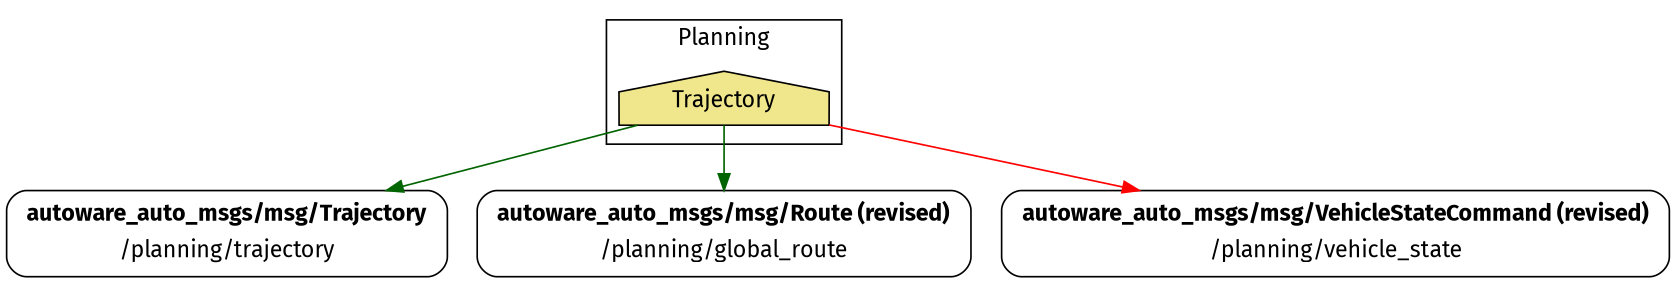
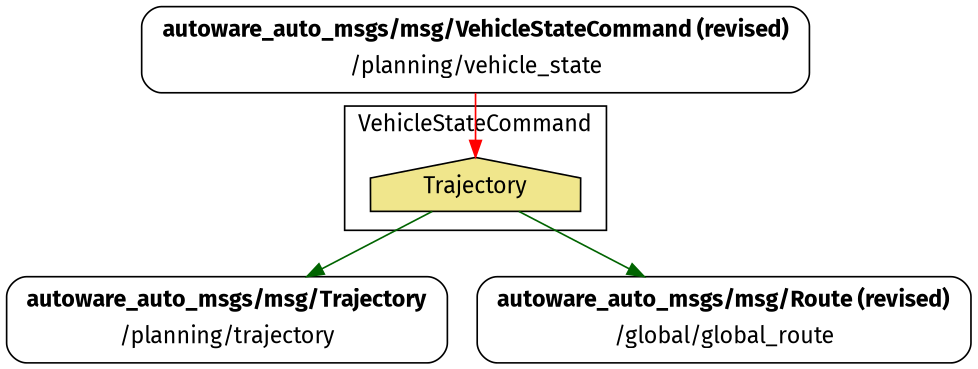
cluster "Planning": label "Planning" -> "VehicleStateCommand"
edge "Trajectory" -> "autoware_auto_msgs/msg/VehicleStateCommand (revised)": reversed
node "autoware_auto_msgs/msg/Route (revised)": text "/planning/global_route" -> "/global/global_route"
